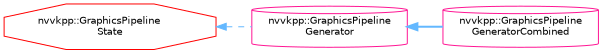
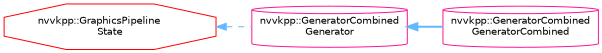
node "nvvkpp::GraphicsPipeline Generator": label "nvvkpp::GraphicsPipeline Generator" -> "nvvkpp::GeneratorCombined Generator"
node "nvvkpp::GraphicsPipeline GeneratorCombined": label "nvvkpp::GraphicsPipeline GeneratorCombined" -> "nvvkpp::GeneratorCombined GeneratorCombined"
